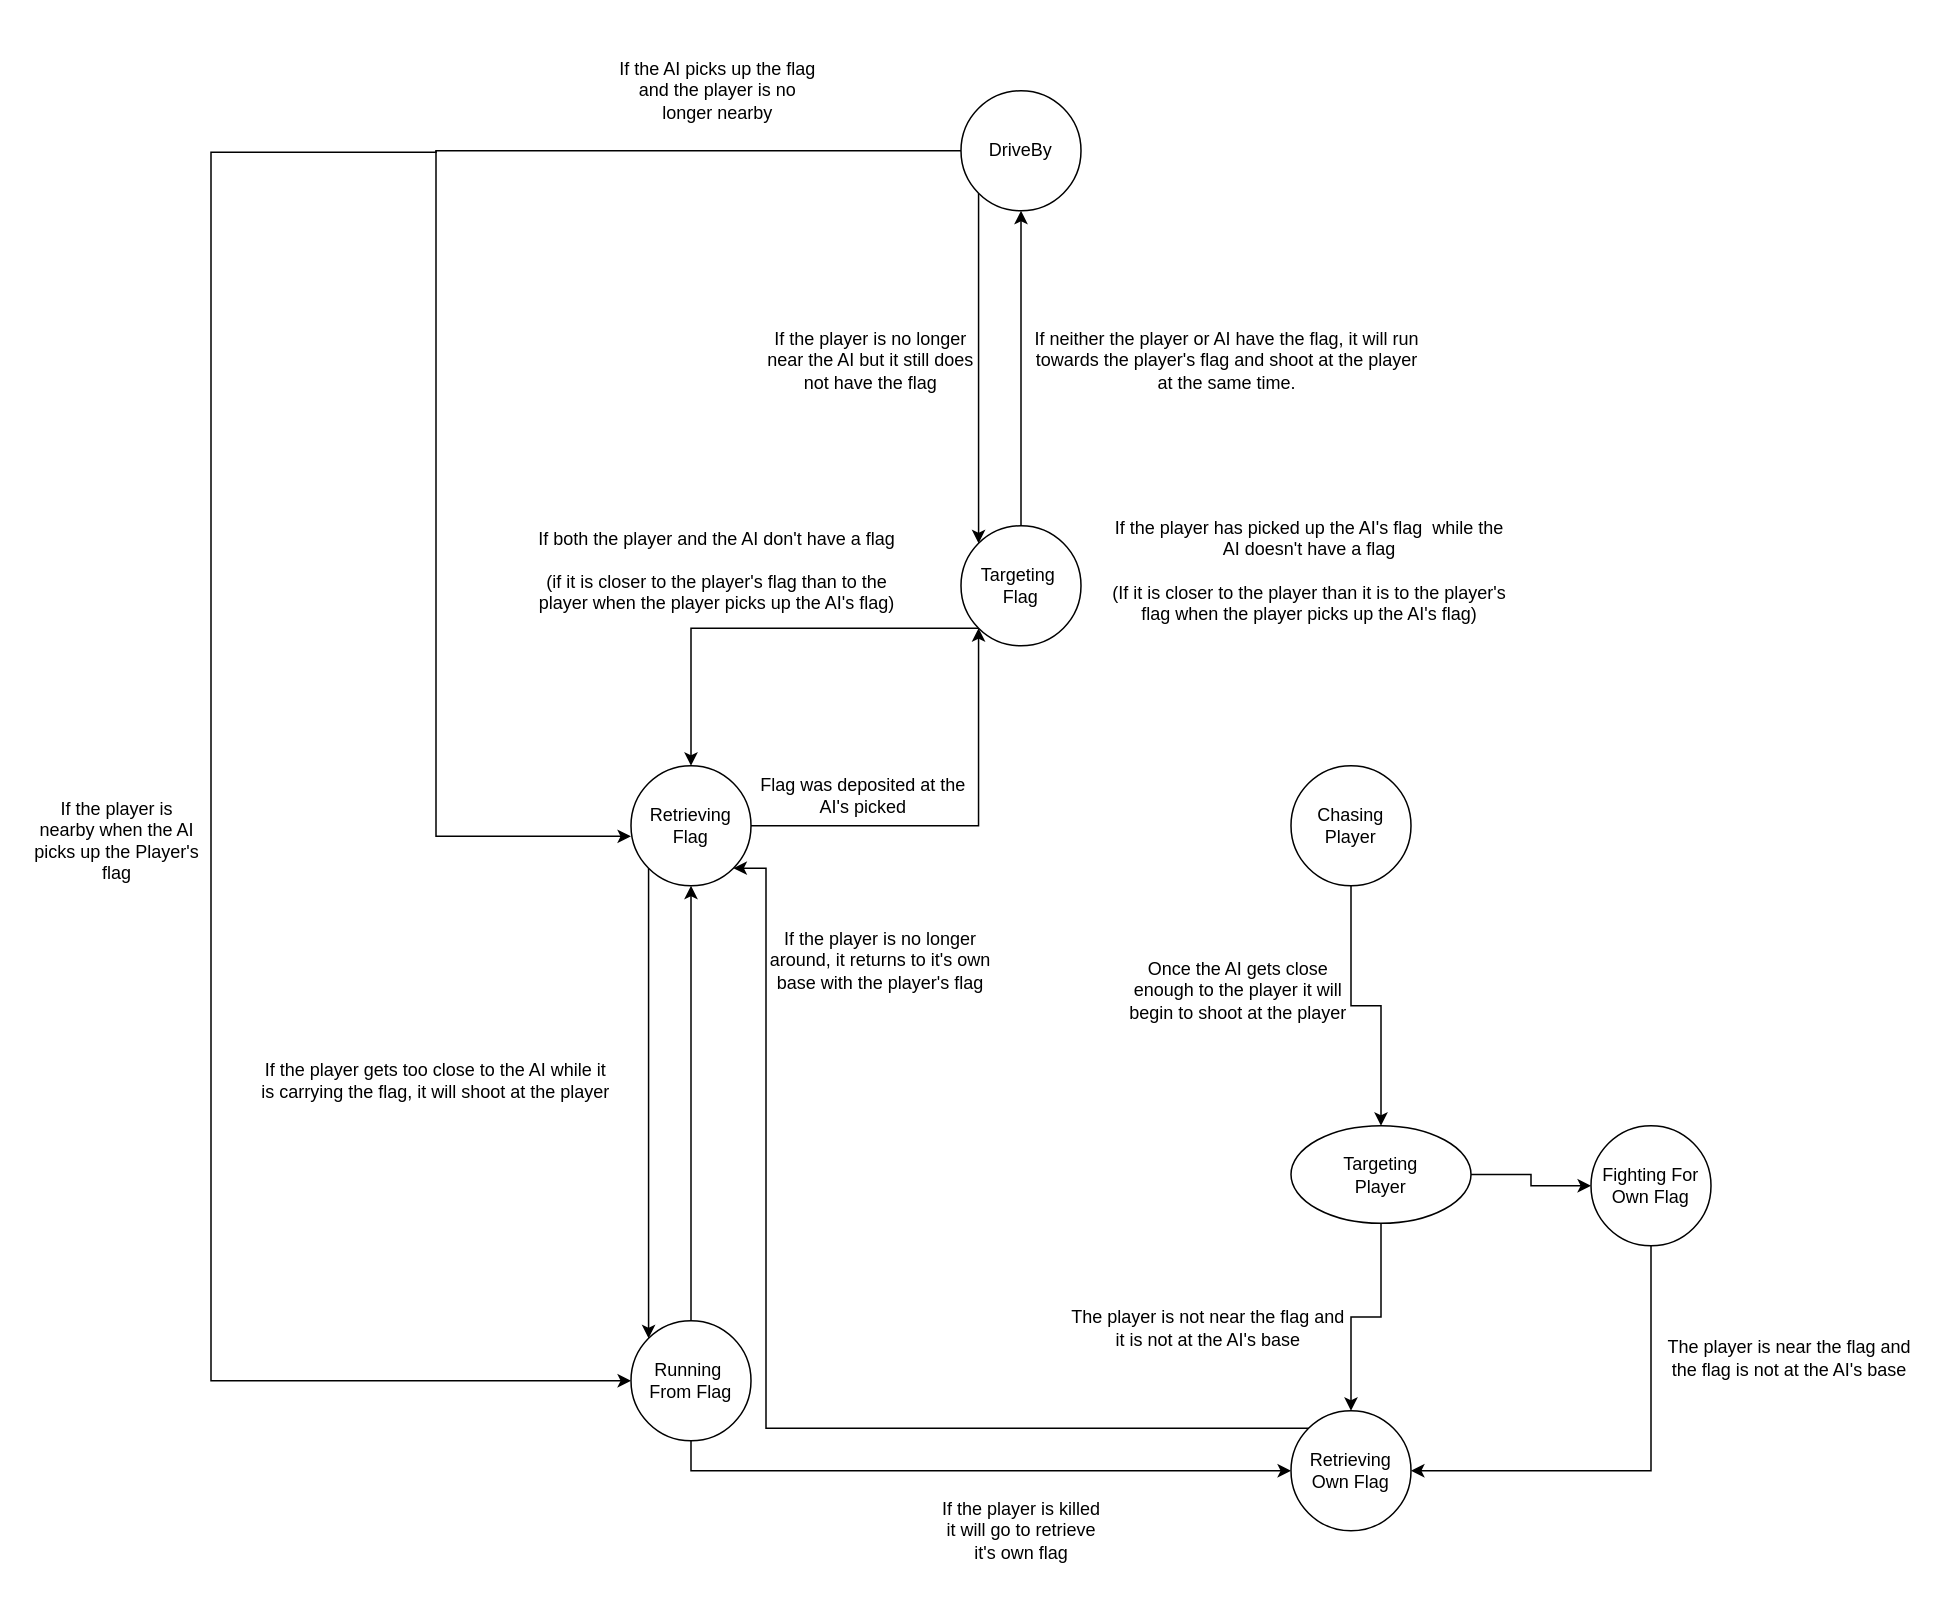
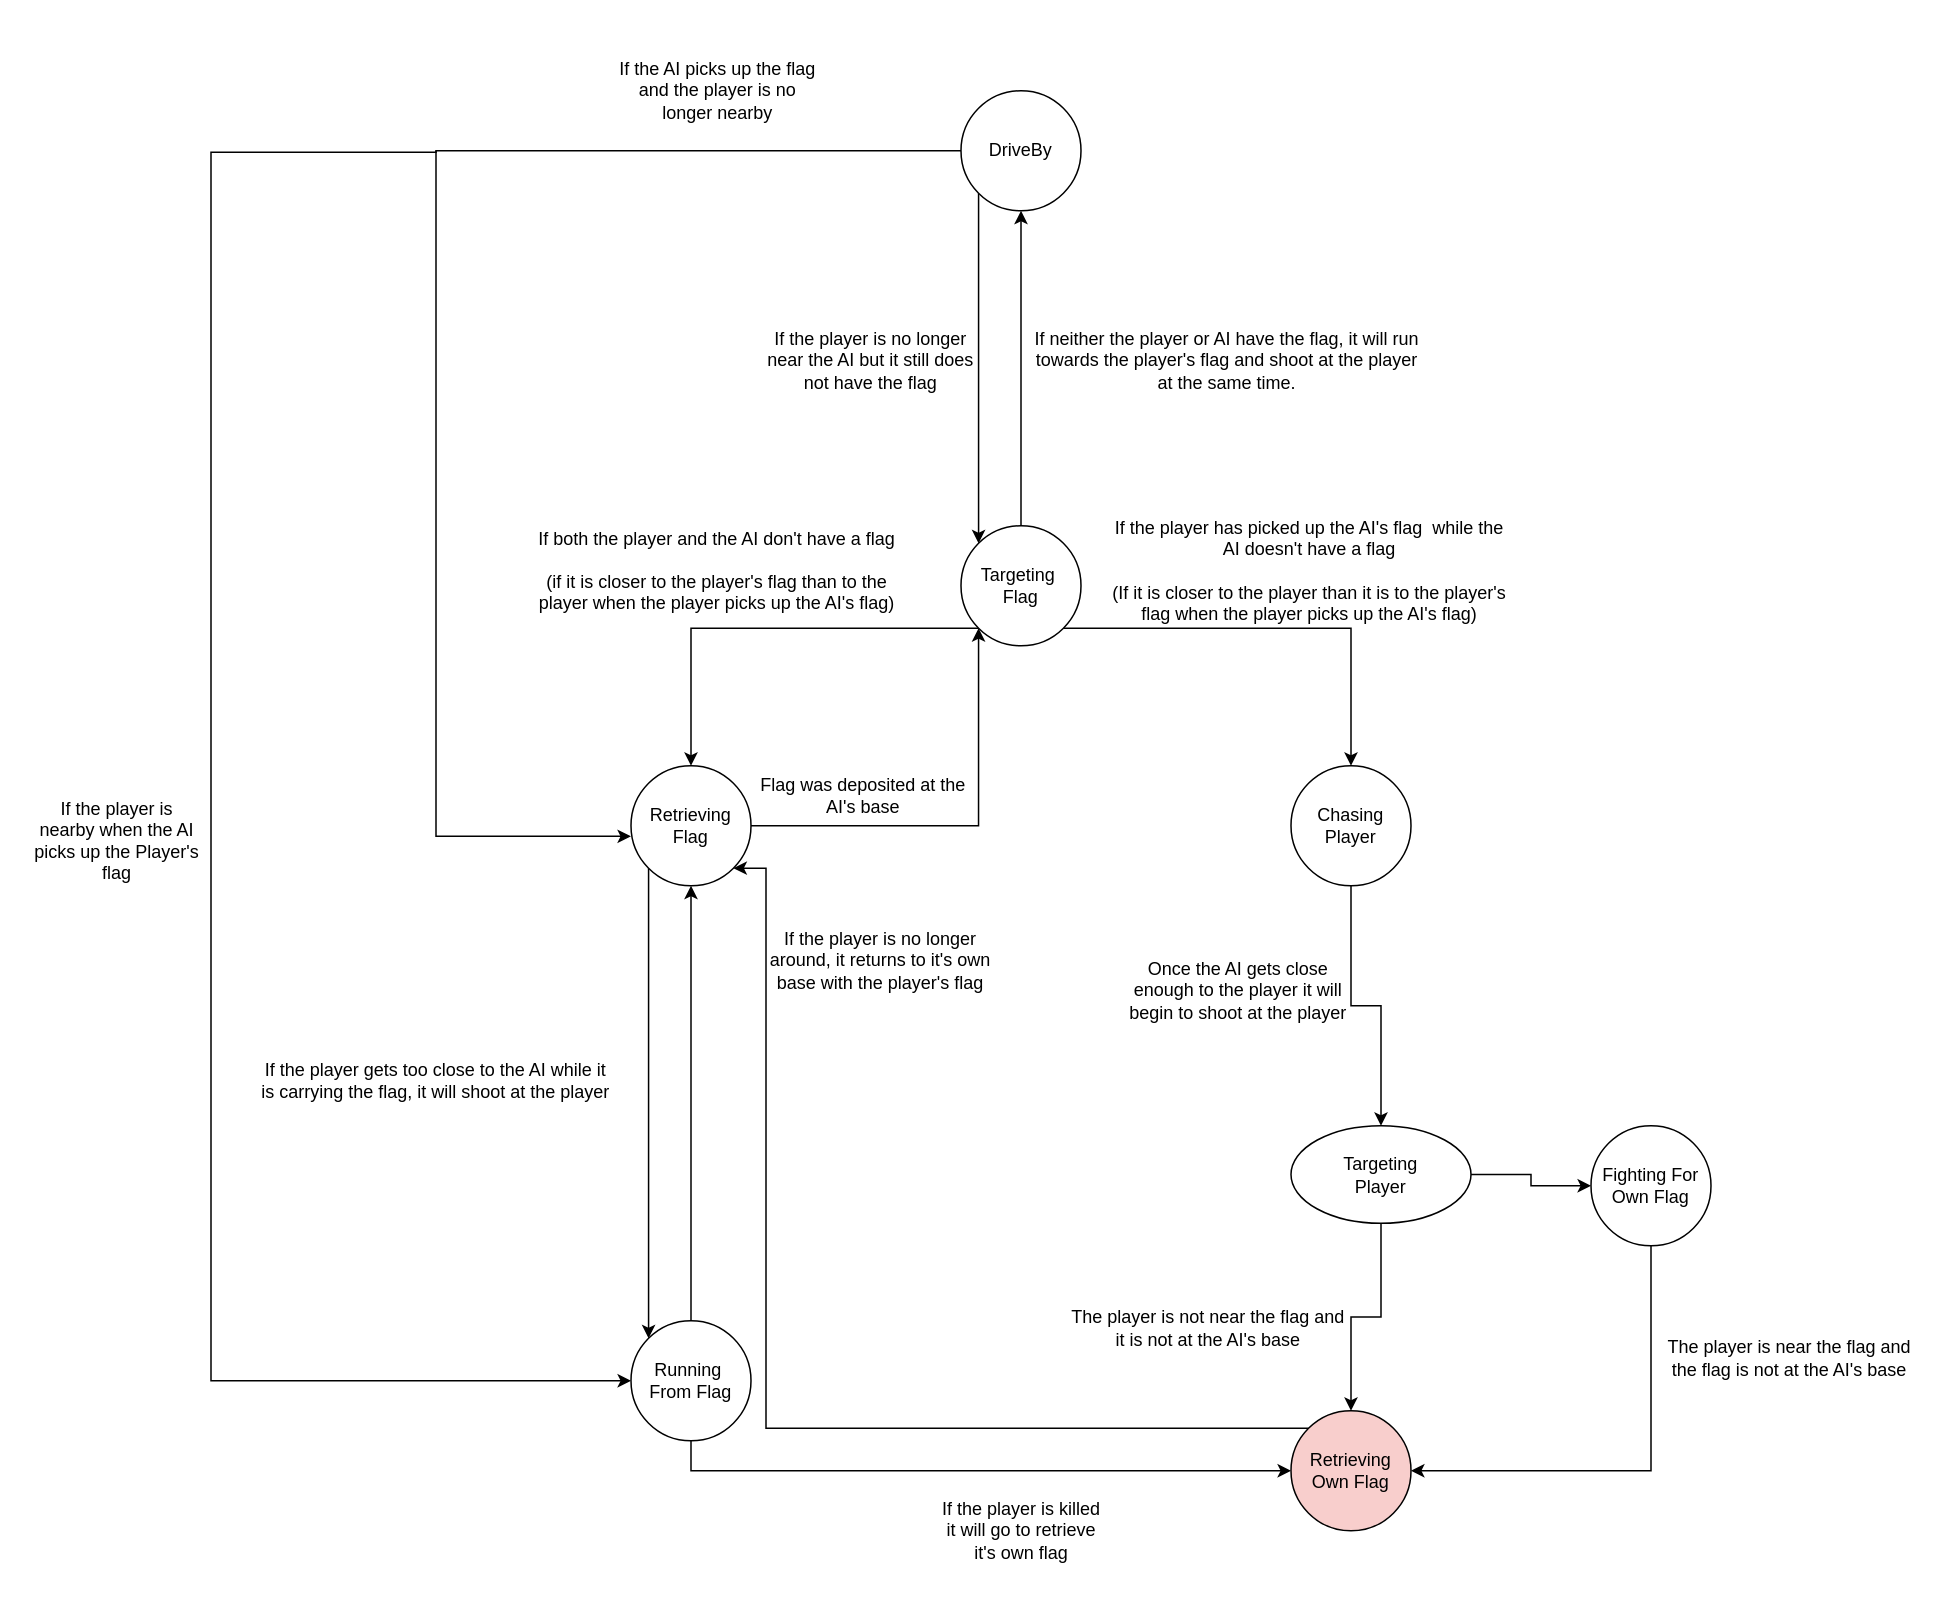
edge "Targeting Flag" -> "Chasing Player": added
node "Flag was deposited at the AI's picked": label "Flag was deposited at the AI's picked" -> "Flag was deposited at the AI's base"
node "Retrieving Own Flag": fillcolor #ffffff -> #f8cecc
